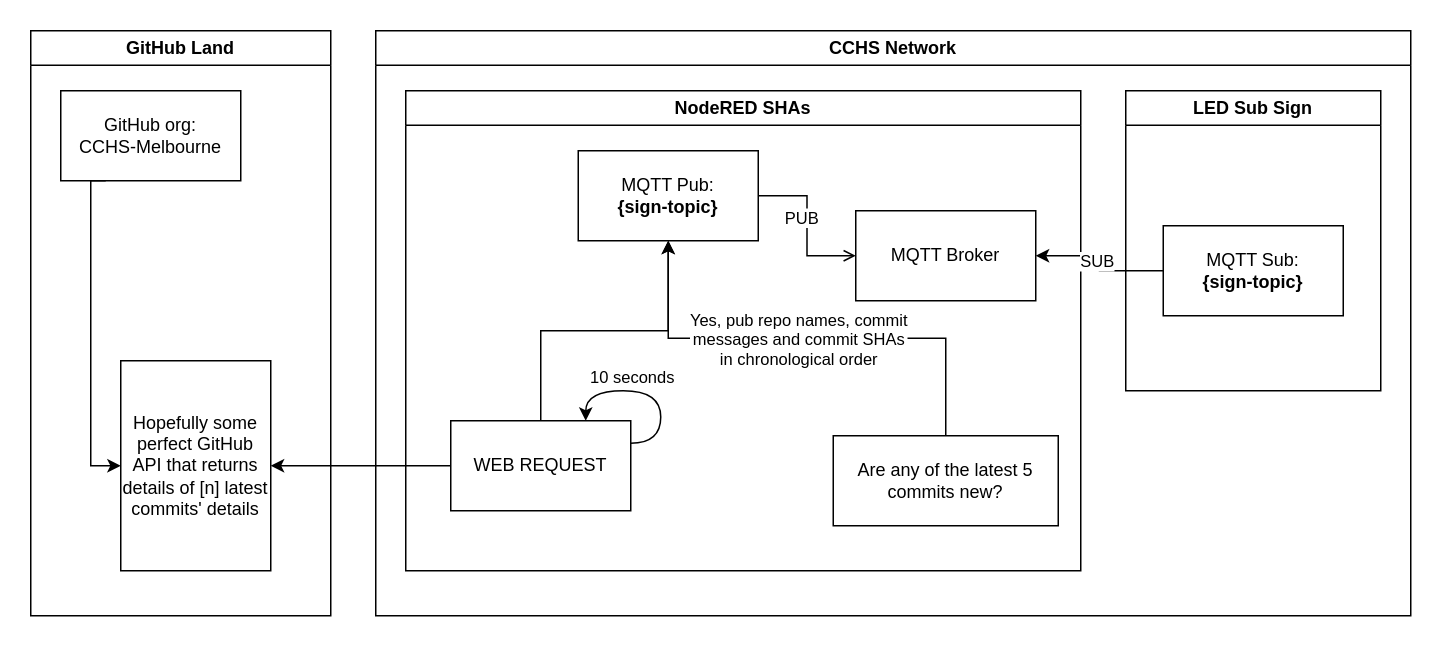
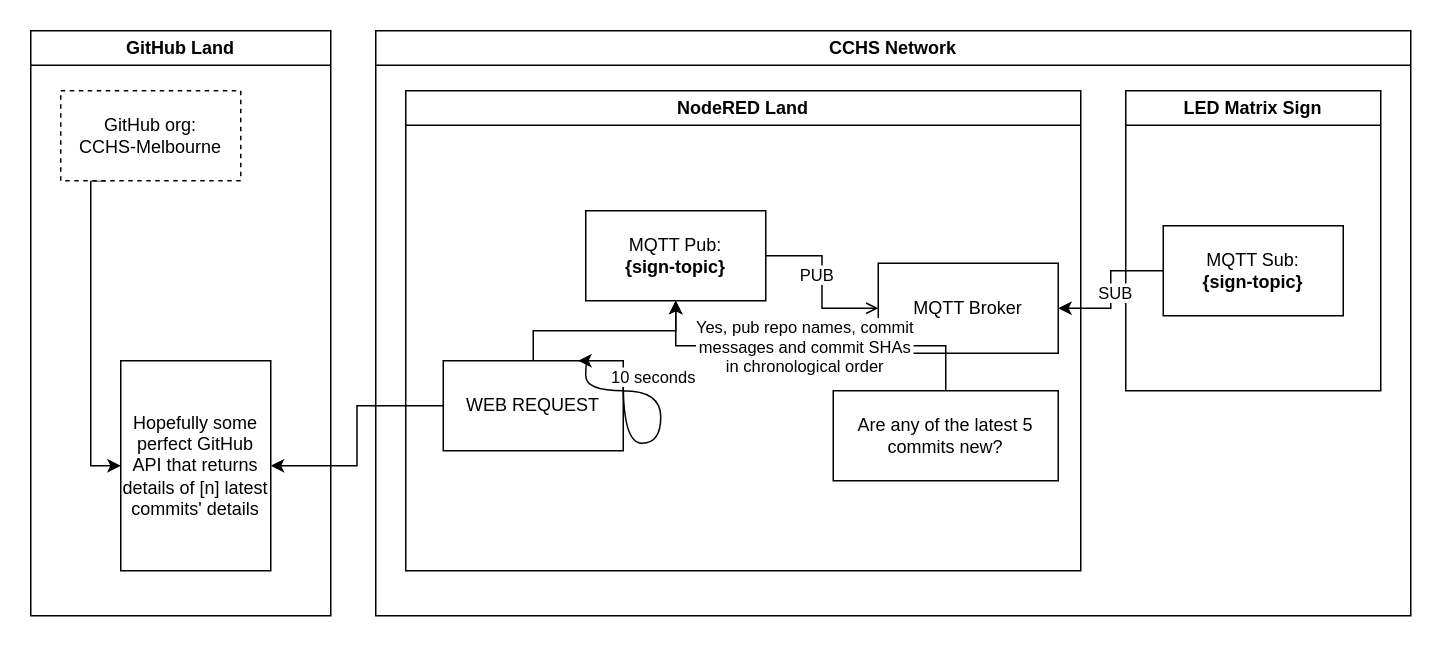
node "NodeRED SHAs": label "NodeRED SHAs" -> "NodeRED Land"
node "LED Sub Sign": label "LED Sub Sign" -> "LED Matrix Sign"
node "GitHub org: CCHS-Melbourne": style solid -> dashed
node "MQTT Pub: {sign-topic}": moved (668, 196) -> (676, 256)
node "MQTT Broker": moved (946, 256) -> (968, 308)
node "WEB REQUEST": moved (541, 466) -> (533, 406)
node "Are any of the latest 5 commits new?": moved (946, 481) -> (946, 436)
